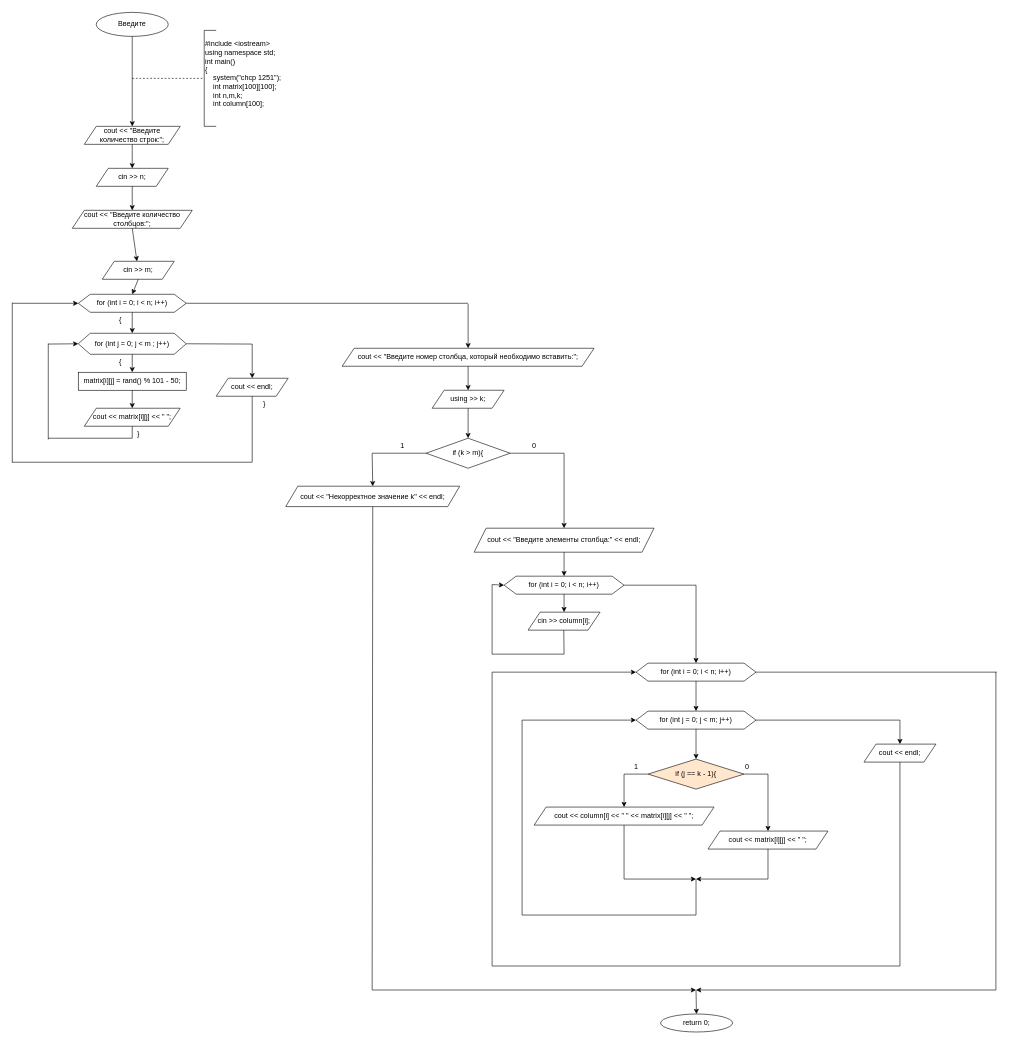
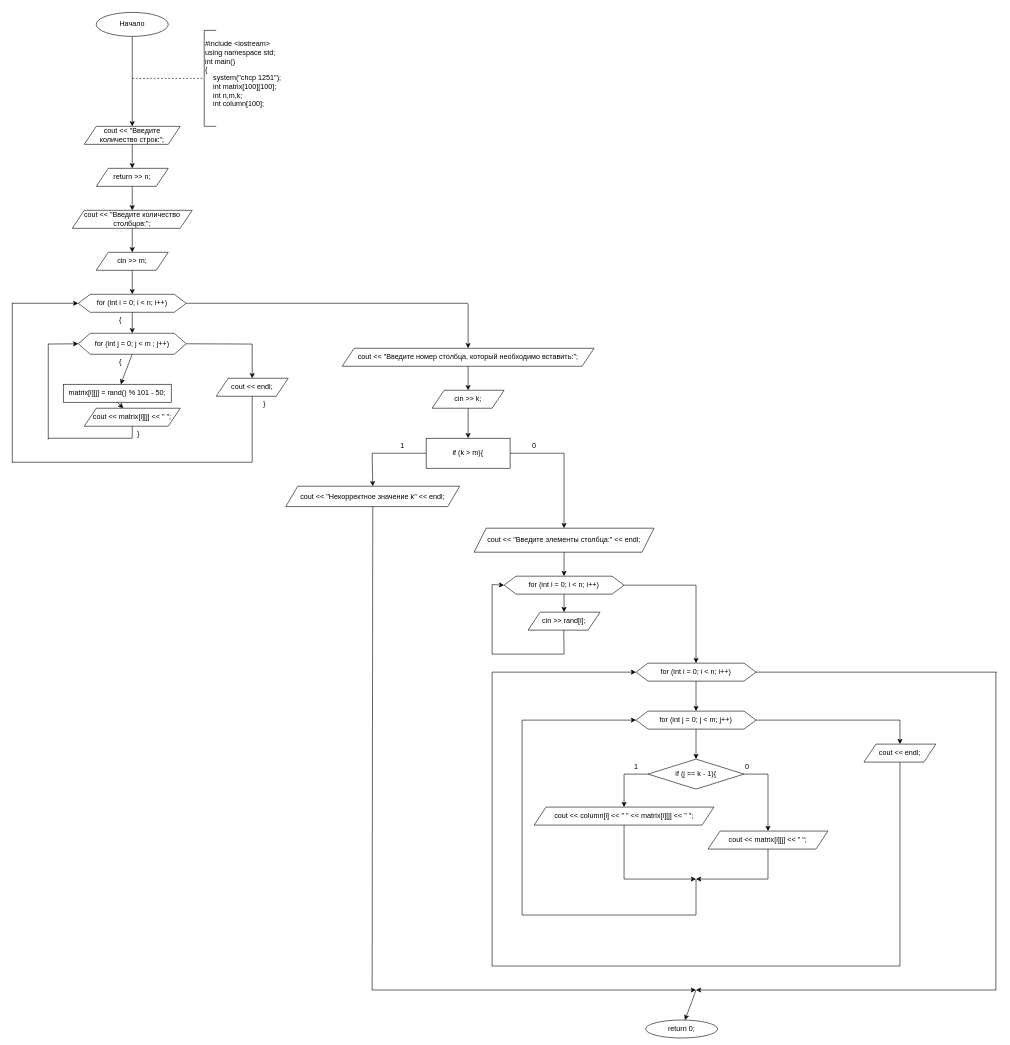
node "Введите": label "Введите" -> "Начало"
node "cin >> n;": label "cin >> n;" -> "return >> n;"
node "cin >> m;": moved (138, 270) -> (132, 261)
node "matrix[i][j] = rand() % 101 - 50;": moved (132, 381) -> (117, 393)
node "using >> k;": label "using >> k;" -> "cin >> k;"
node "if (k > m){": shape diamond -> rectangle
node "cin >> column[i];": label "cin >> column[i];" -> "cin >> rand[i];"
node "if (j == k - 1){": fillcolor #ffe6cc -> #ffffff
node "return 0;": moved (697, 1023) -> (682, 1029)
